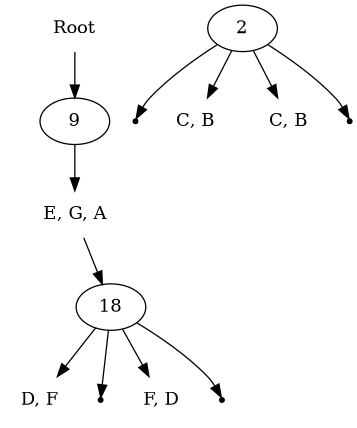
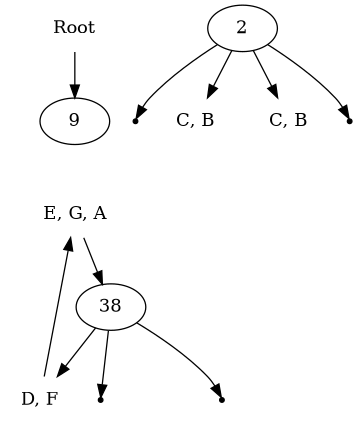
edge "9" -> "E, G, A": now "D, F" -> "E, G, A"
node "18": label "18" -> "38"
node "F, D": removed
